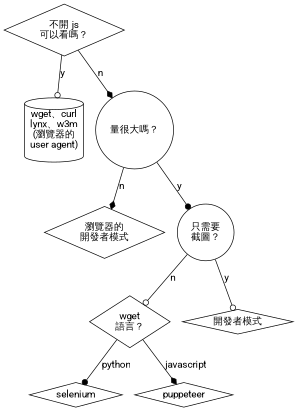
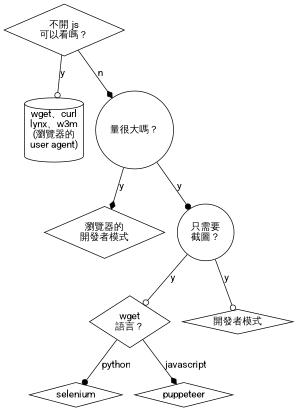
edge "量很大嗎？" -> "瀏覽器的 開發者模式": label "n" -> "y"
edge "只需要 截圖？" -> "wget 語言？": label "n" -> "y"
